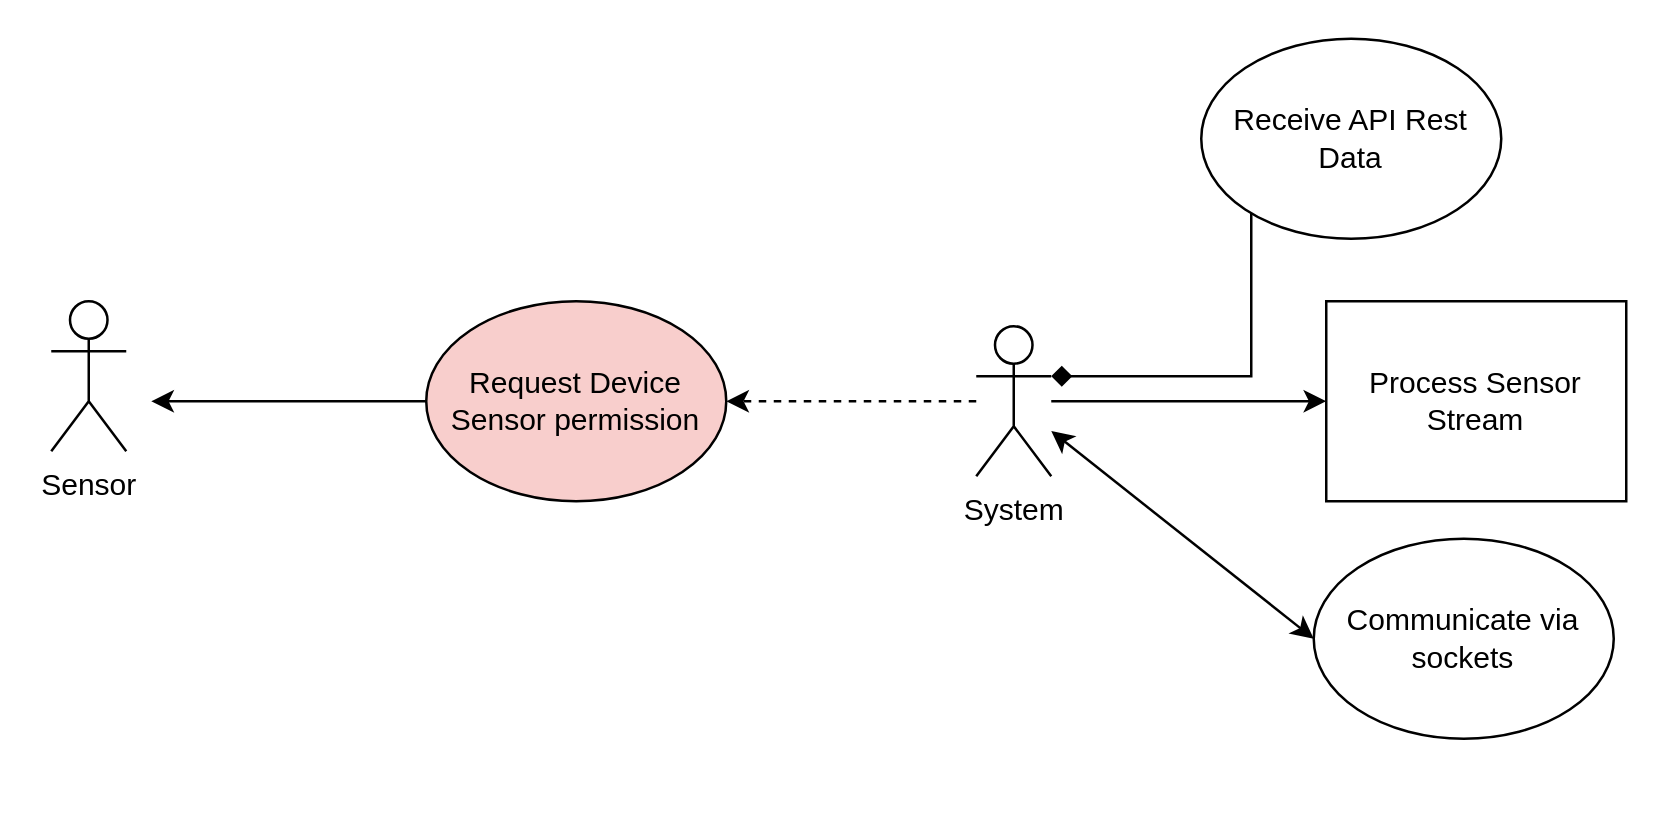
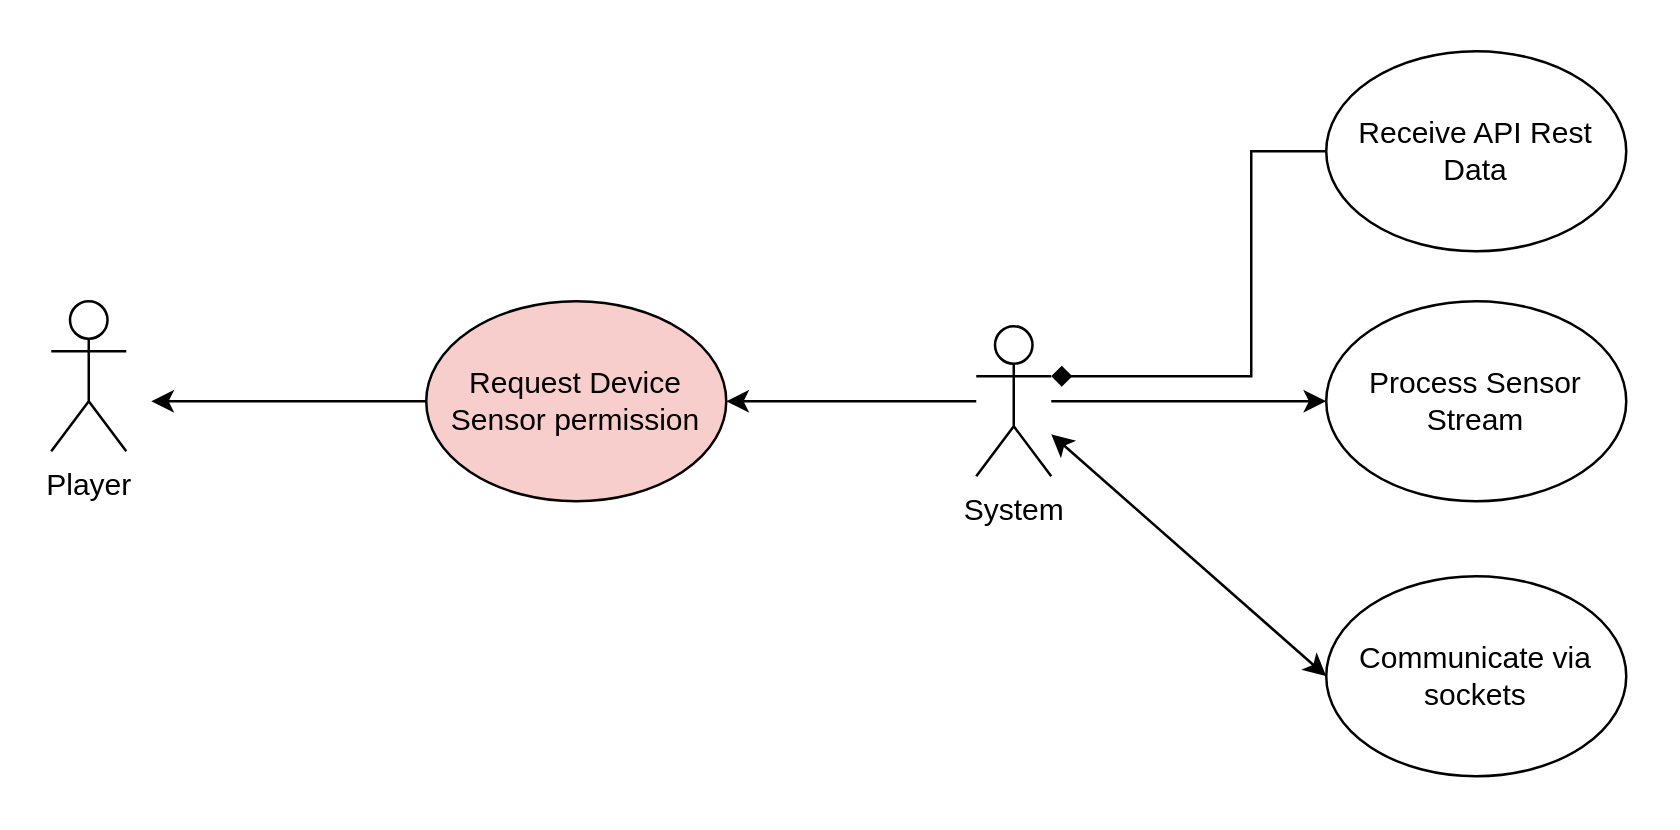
node "Receive API Rest Data": moved (1351, 139) -> (1476, 151)
edge "System" -> "Request Device Sensor permission": style dashed -> solid
node "Process Sensor Stream": shape rectangle -> ellipse
node "Sensor": label "Sensor" -> "Player"
node "Communicate via sockets": moved (1464, 639) -> (1476, 676)
